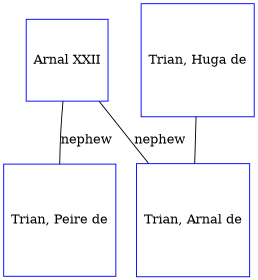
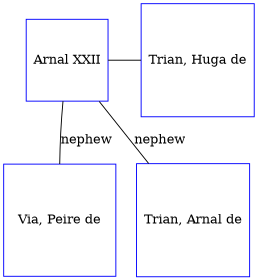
edge "Trian, Huga de" -- "Trian, Arnal de": now "Trian, Huga de" -- "Arnal XXII"
node "Trian, Peire de": label "Trian, Peire de" -> "Via, Peire de"
